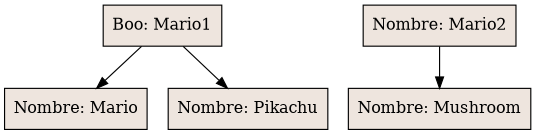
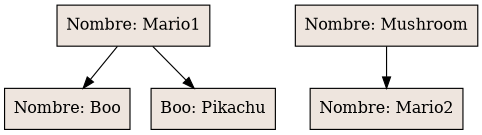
node "Boo: Mario1": label "Boo: Mario1" -> "Nombre: Mario1"
edge "Nombre: Mario2" -> "Nombre: Mushroom": reversed
node "Nombre: Mario": label "Nombre: Mario" -> "Nombre: Boo"
node "Nombre: Pikachu": label "Nombre: Pikachu" -> "Boo: Pikachu"
